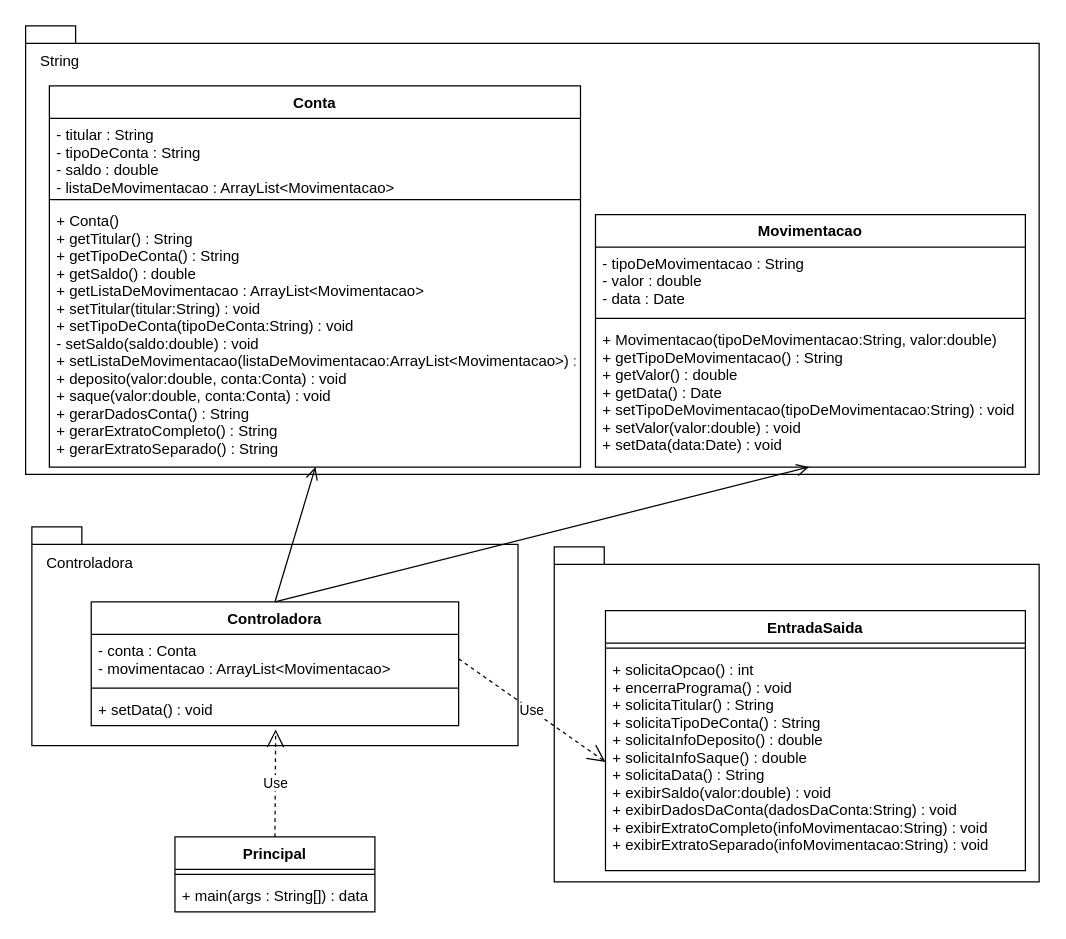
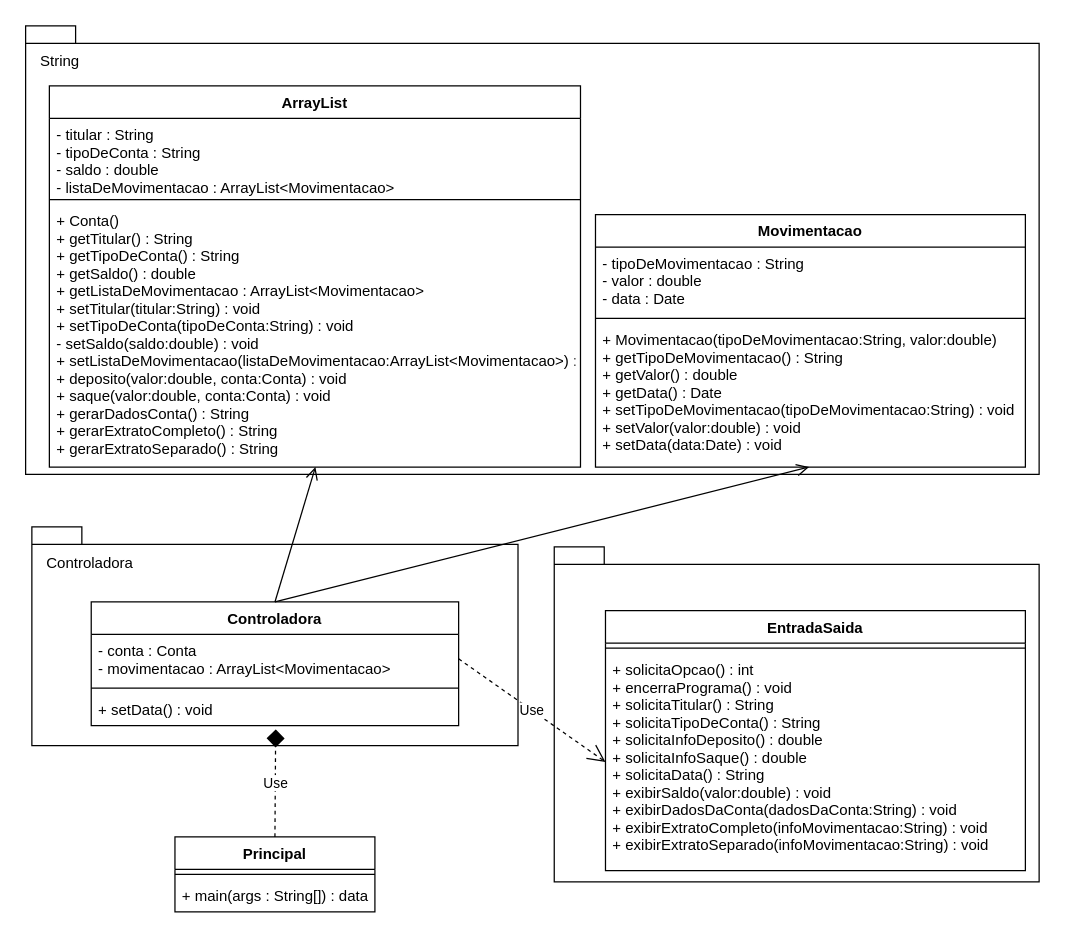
node "Conta": label "Conta" -> "ArrayList"
edge "Principal" -> "+ setData() : void": arrowhead open -> diamond
